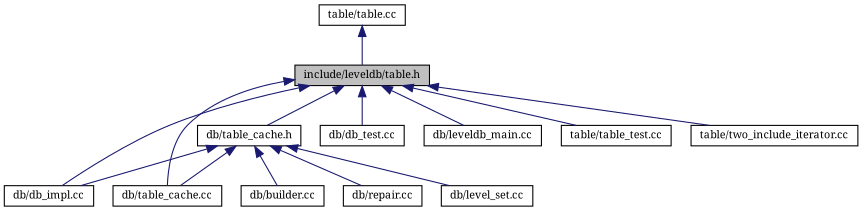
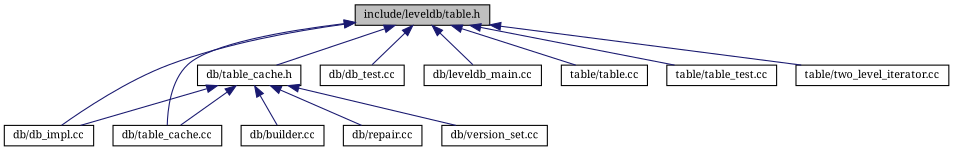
edge "include/leveldb/table.h" -> "table/table.cc": reversed
node "table/two_include_iterator.cc": label "table/two_include_iterator.cc" -> "table/two_level_iterator.cc"
node "db/level_set.cc": label "db/level_set.cc" -> "db/version_set.cc"
